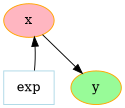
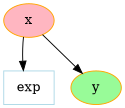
edge "exp" -> "x": reversed
